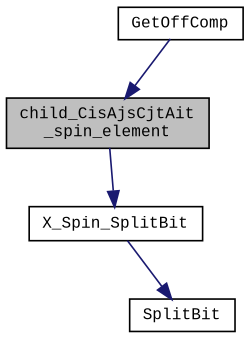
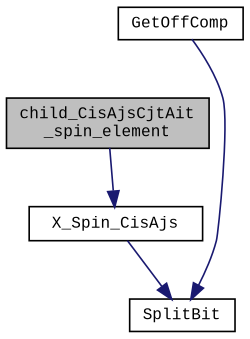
edge "GetOffComp" -> "child_CisAjsCjtAit _spin_element": now "GetOffComp" -> "SplitBit"
node "X_Spin_SplitBit": label "X_Spin_SplitBit" -> "X_Spin_CisAjs"
